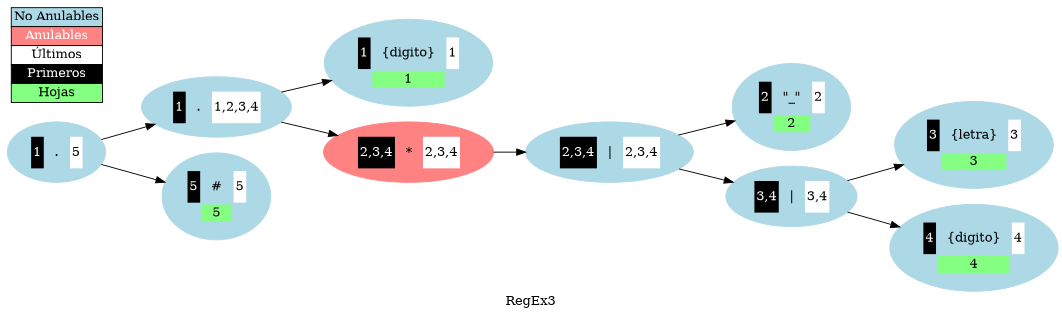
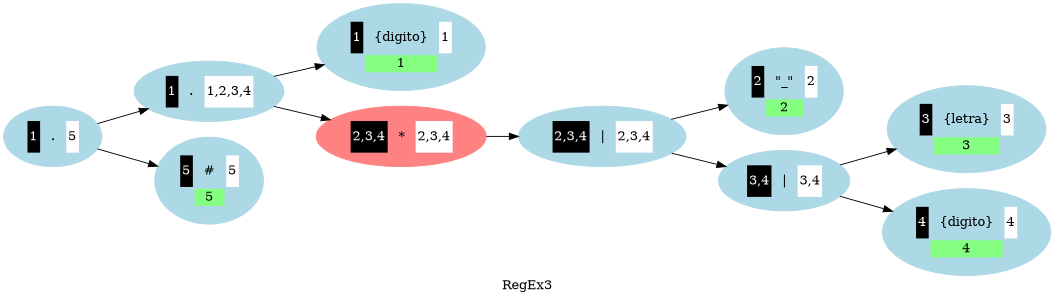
node "No Anulables": removed
